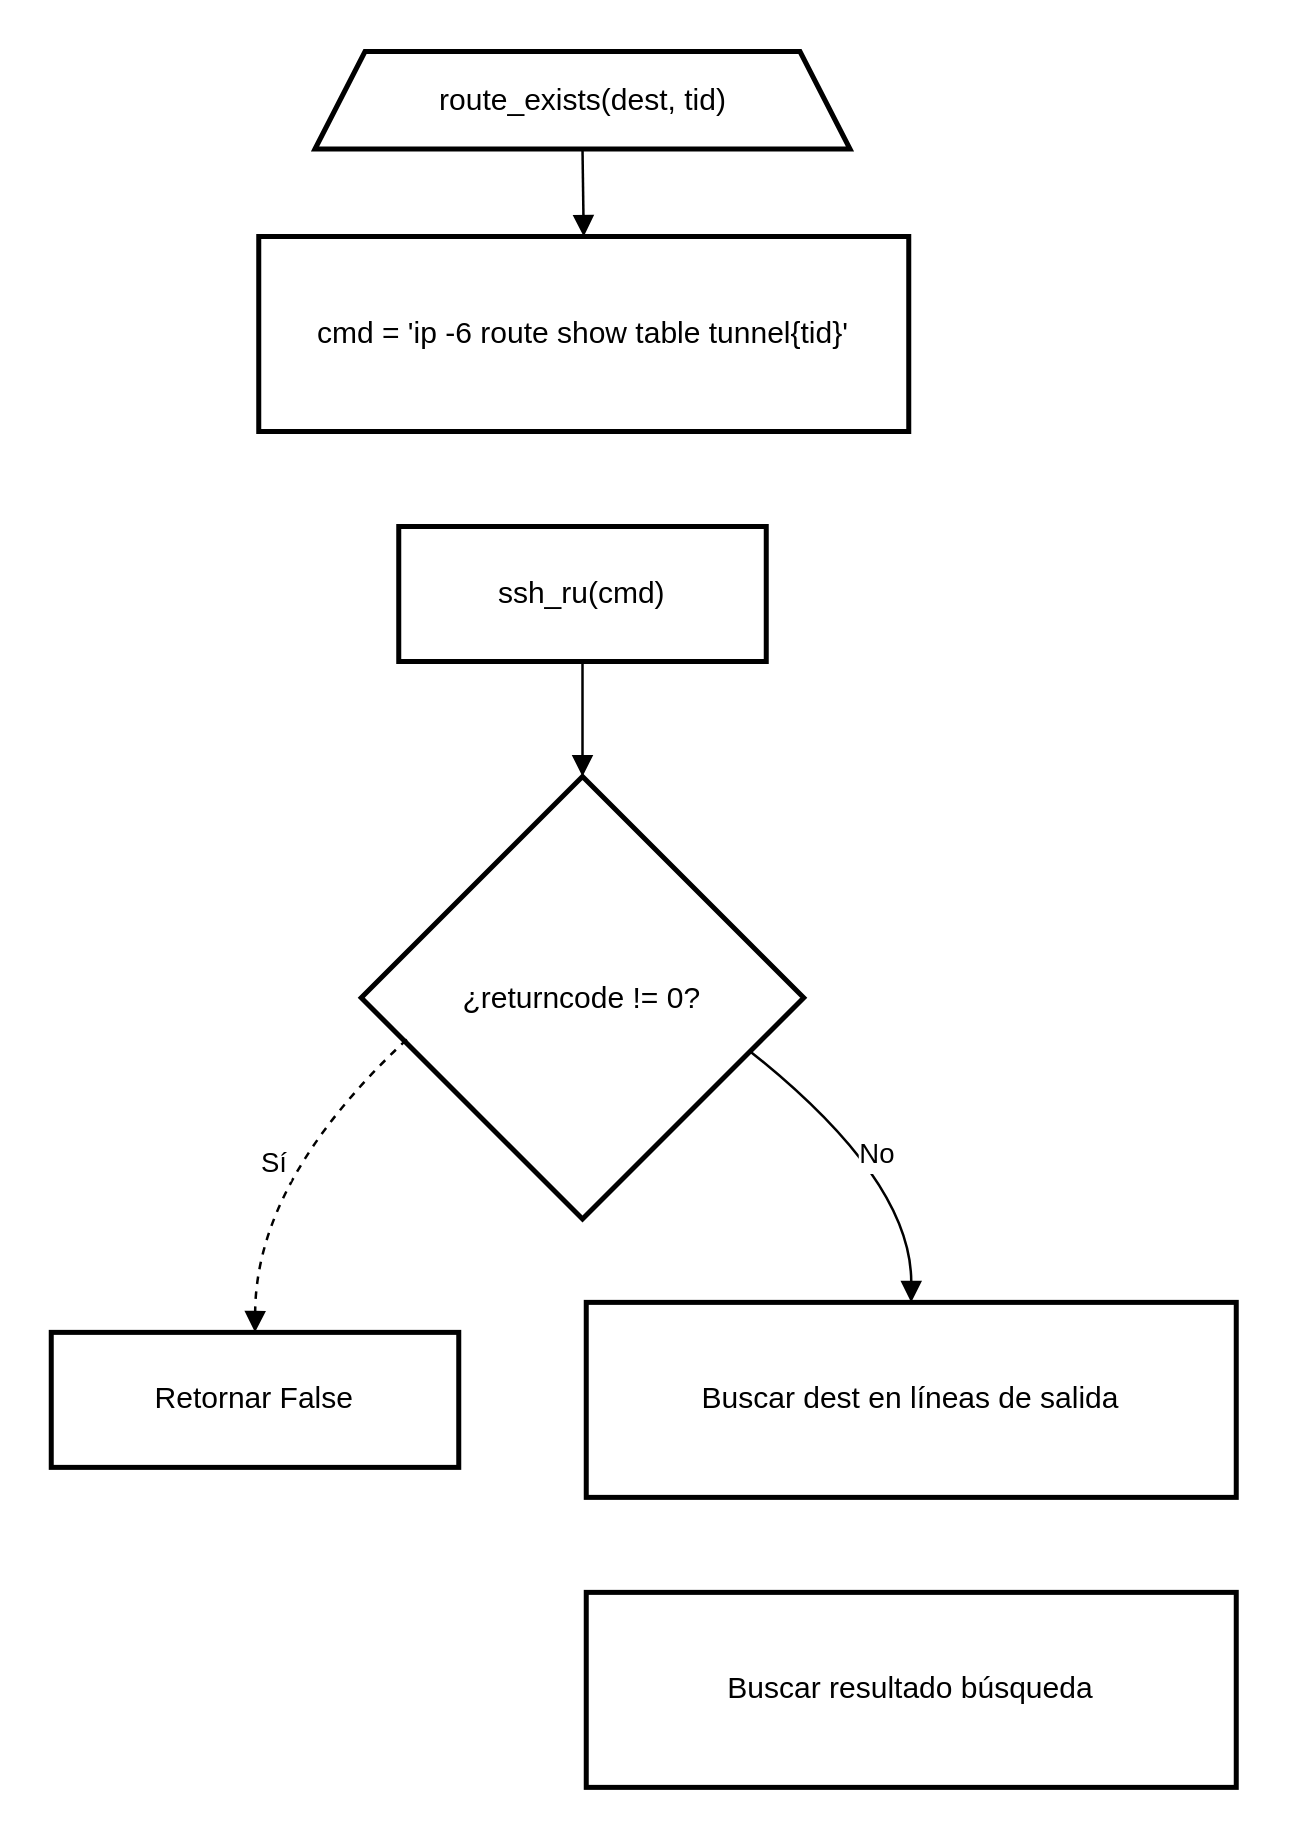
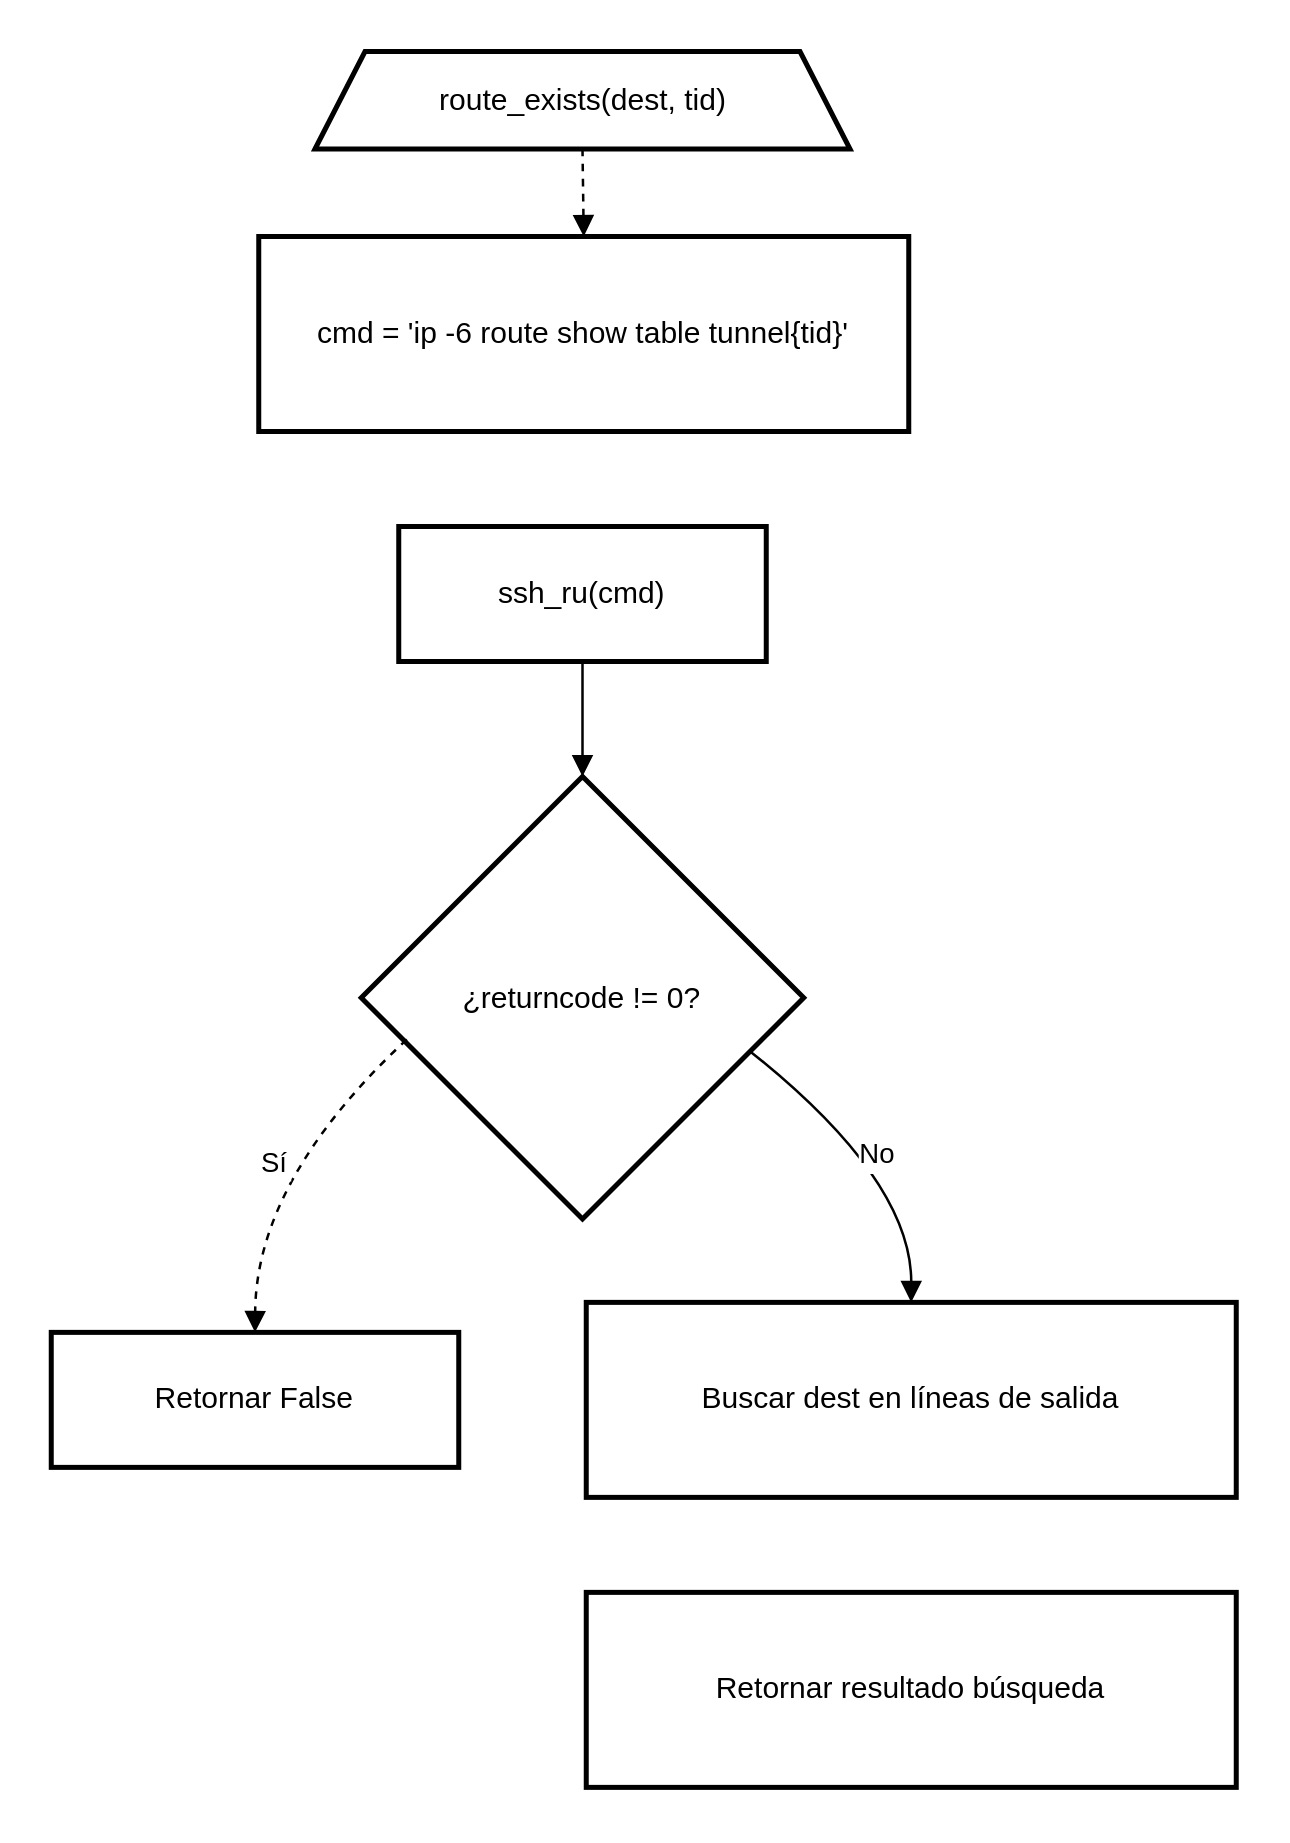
edge "route_exists(dest, tid)" -> "cmd = 'ip -6 route show table tunnel{tid}'": style solid -> dashed
node "Buscar resultado búsqueda": label "Buscar resultado búsqueda" -> "Retornar resultado búsqueda"
